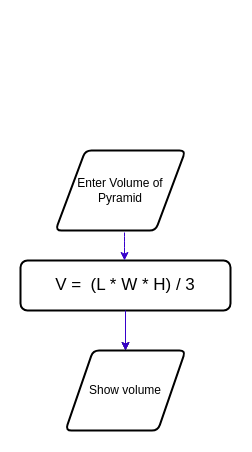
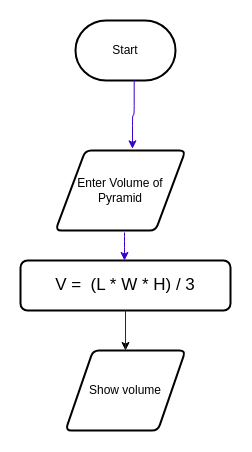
node "Start": added
edge "Start" -> "Enter Volume of Pyramid": added
edge "V = (L * W * H) / 3" -> "Show volume": arrowhead classic -> none
